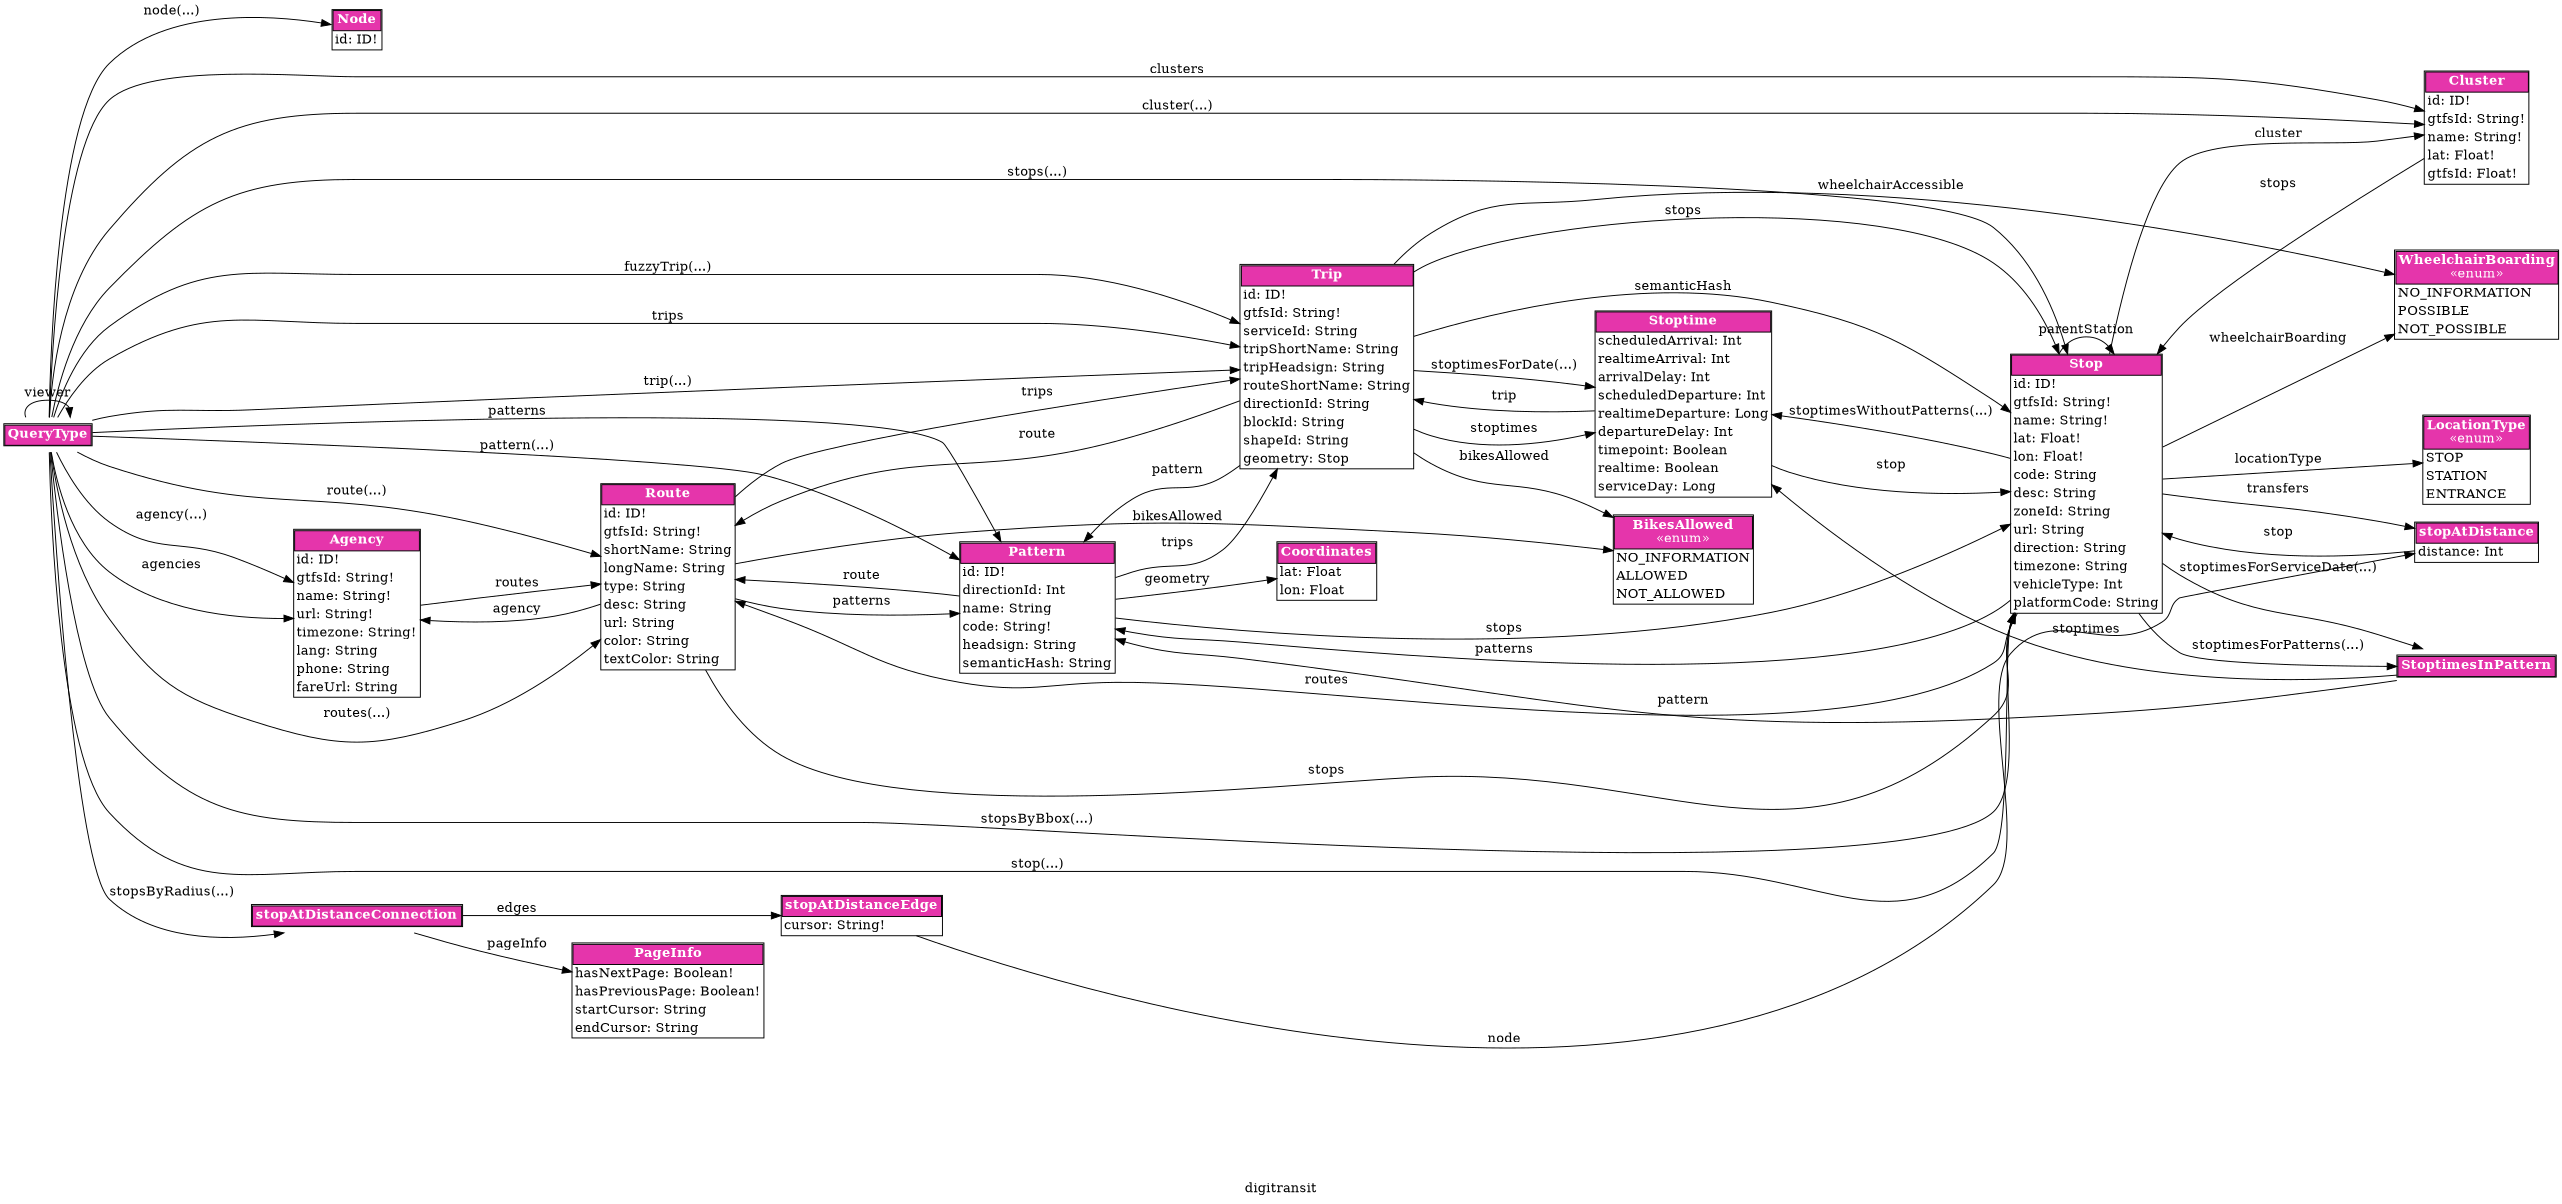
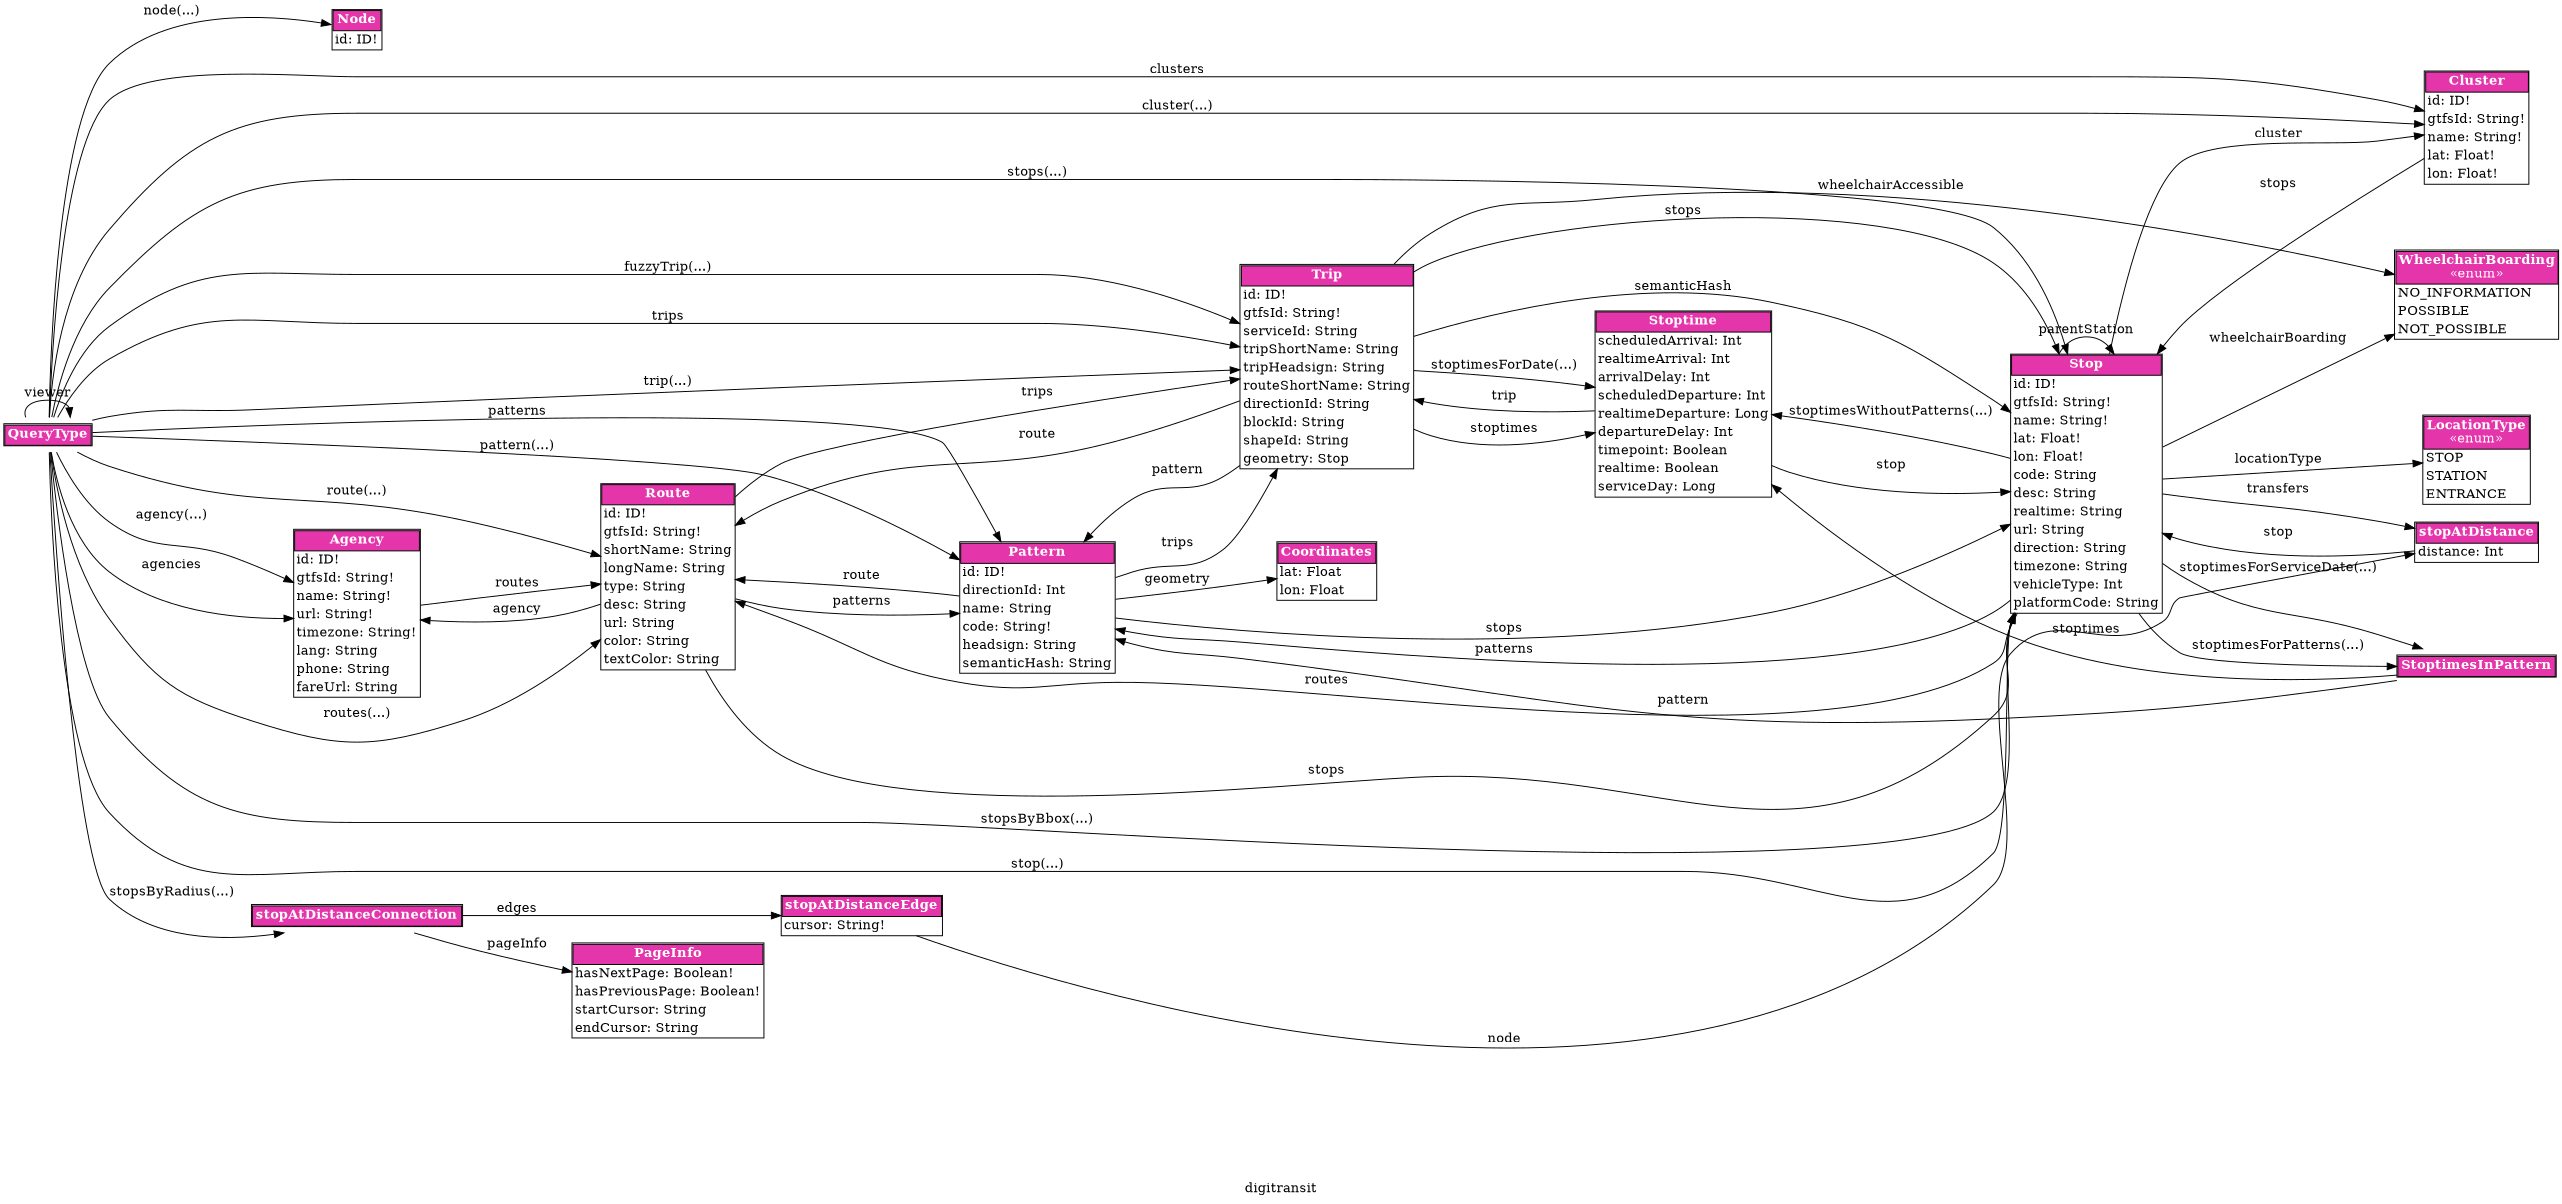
node "Cluster": text "gtfsId: Float!" -> "lon: Float!"
node "Stop": text "zoneId: String" -> "realtime: String"
node "BikesAllowed": removed
